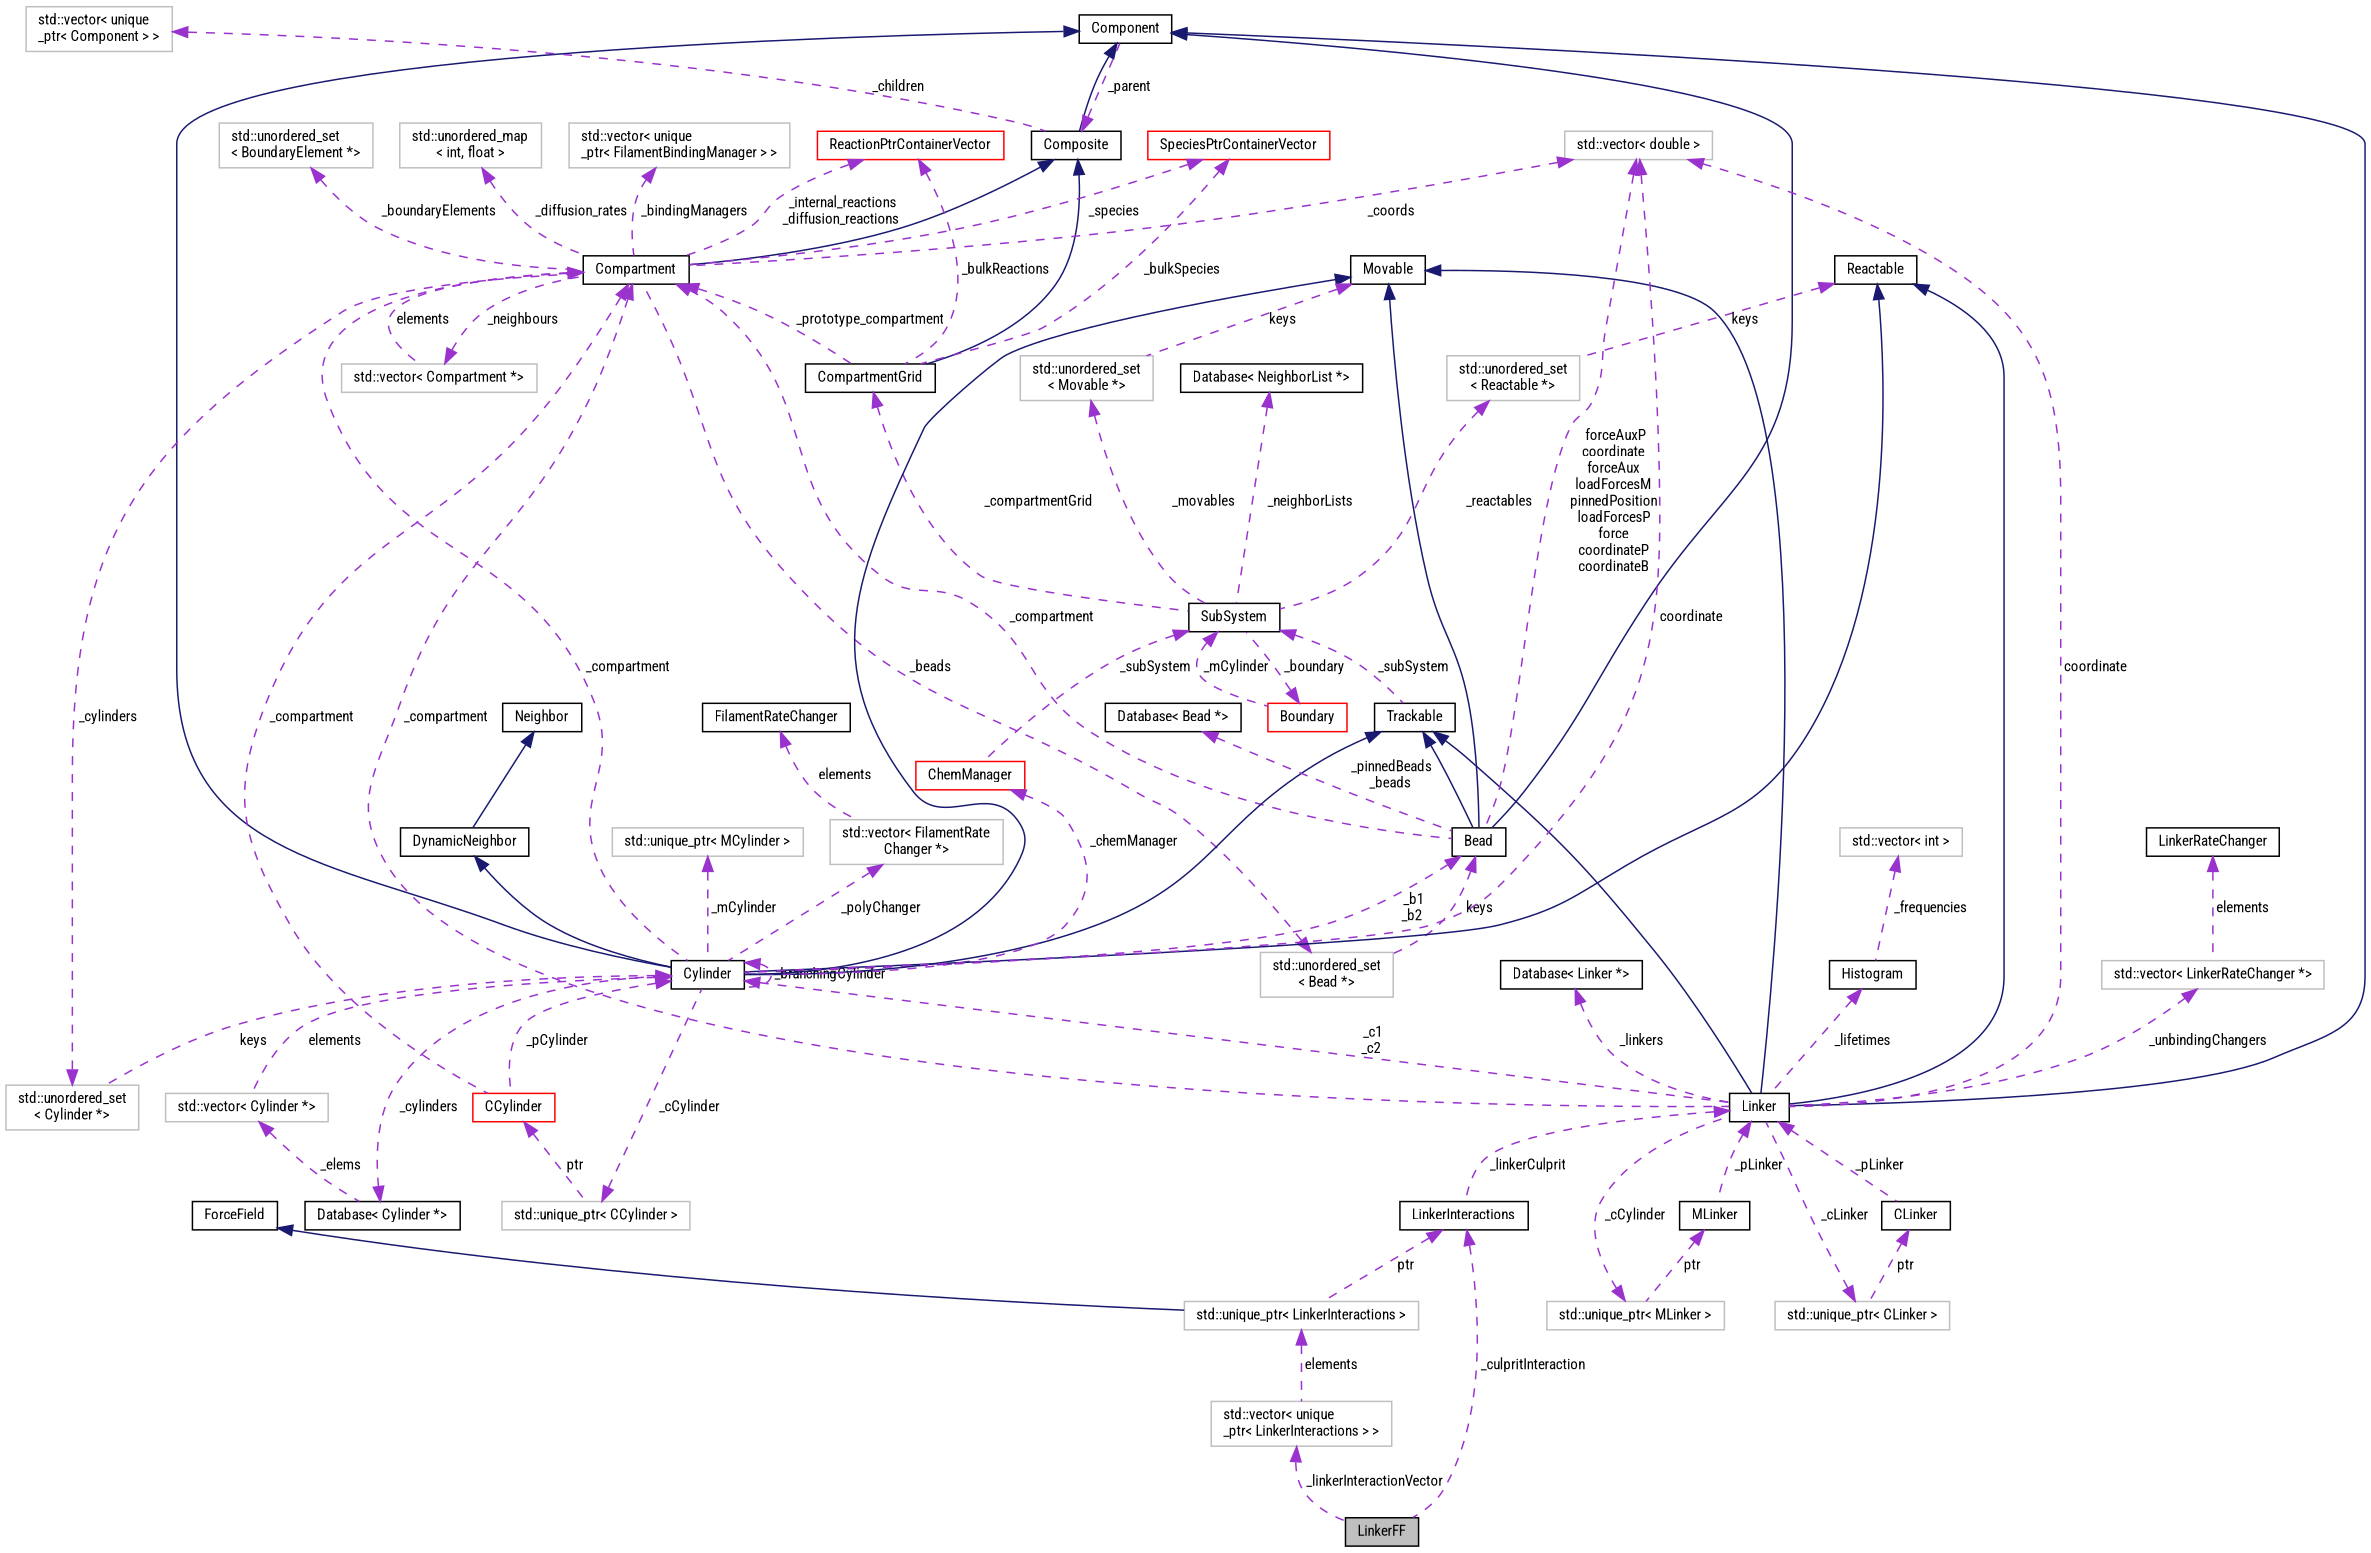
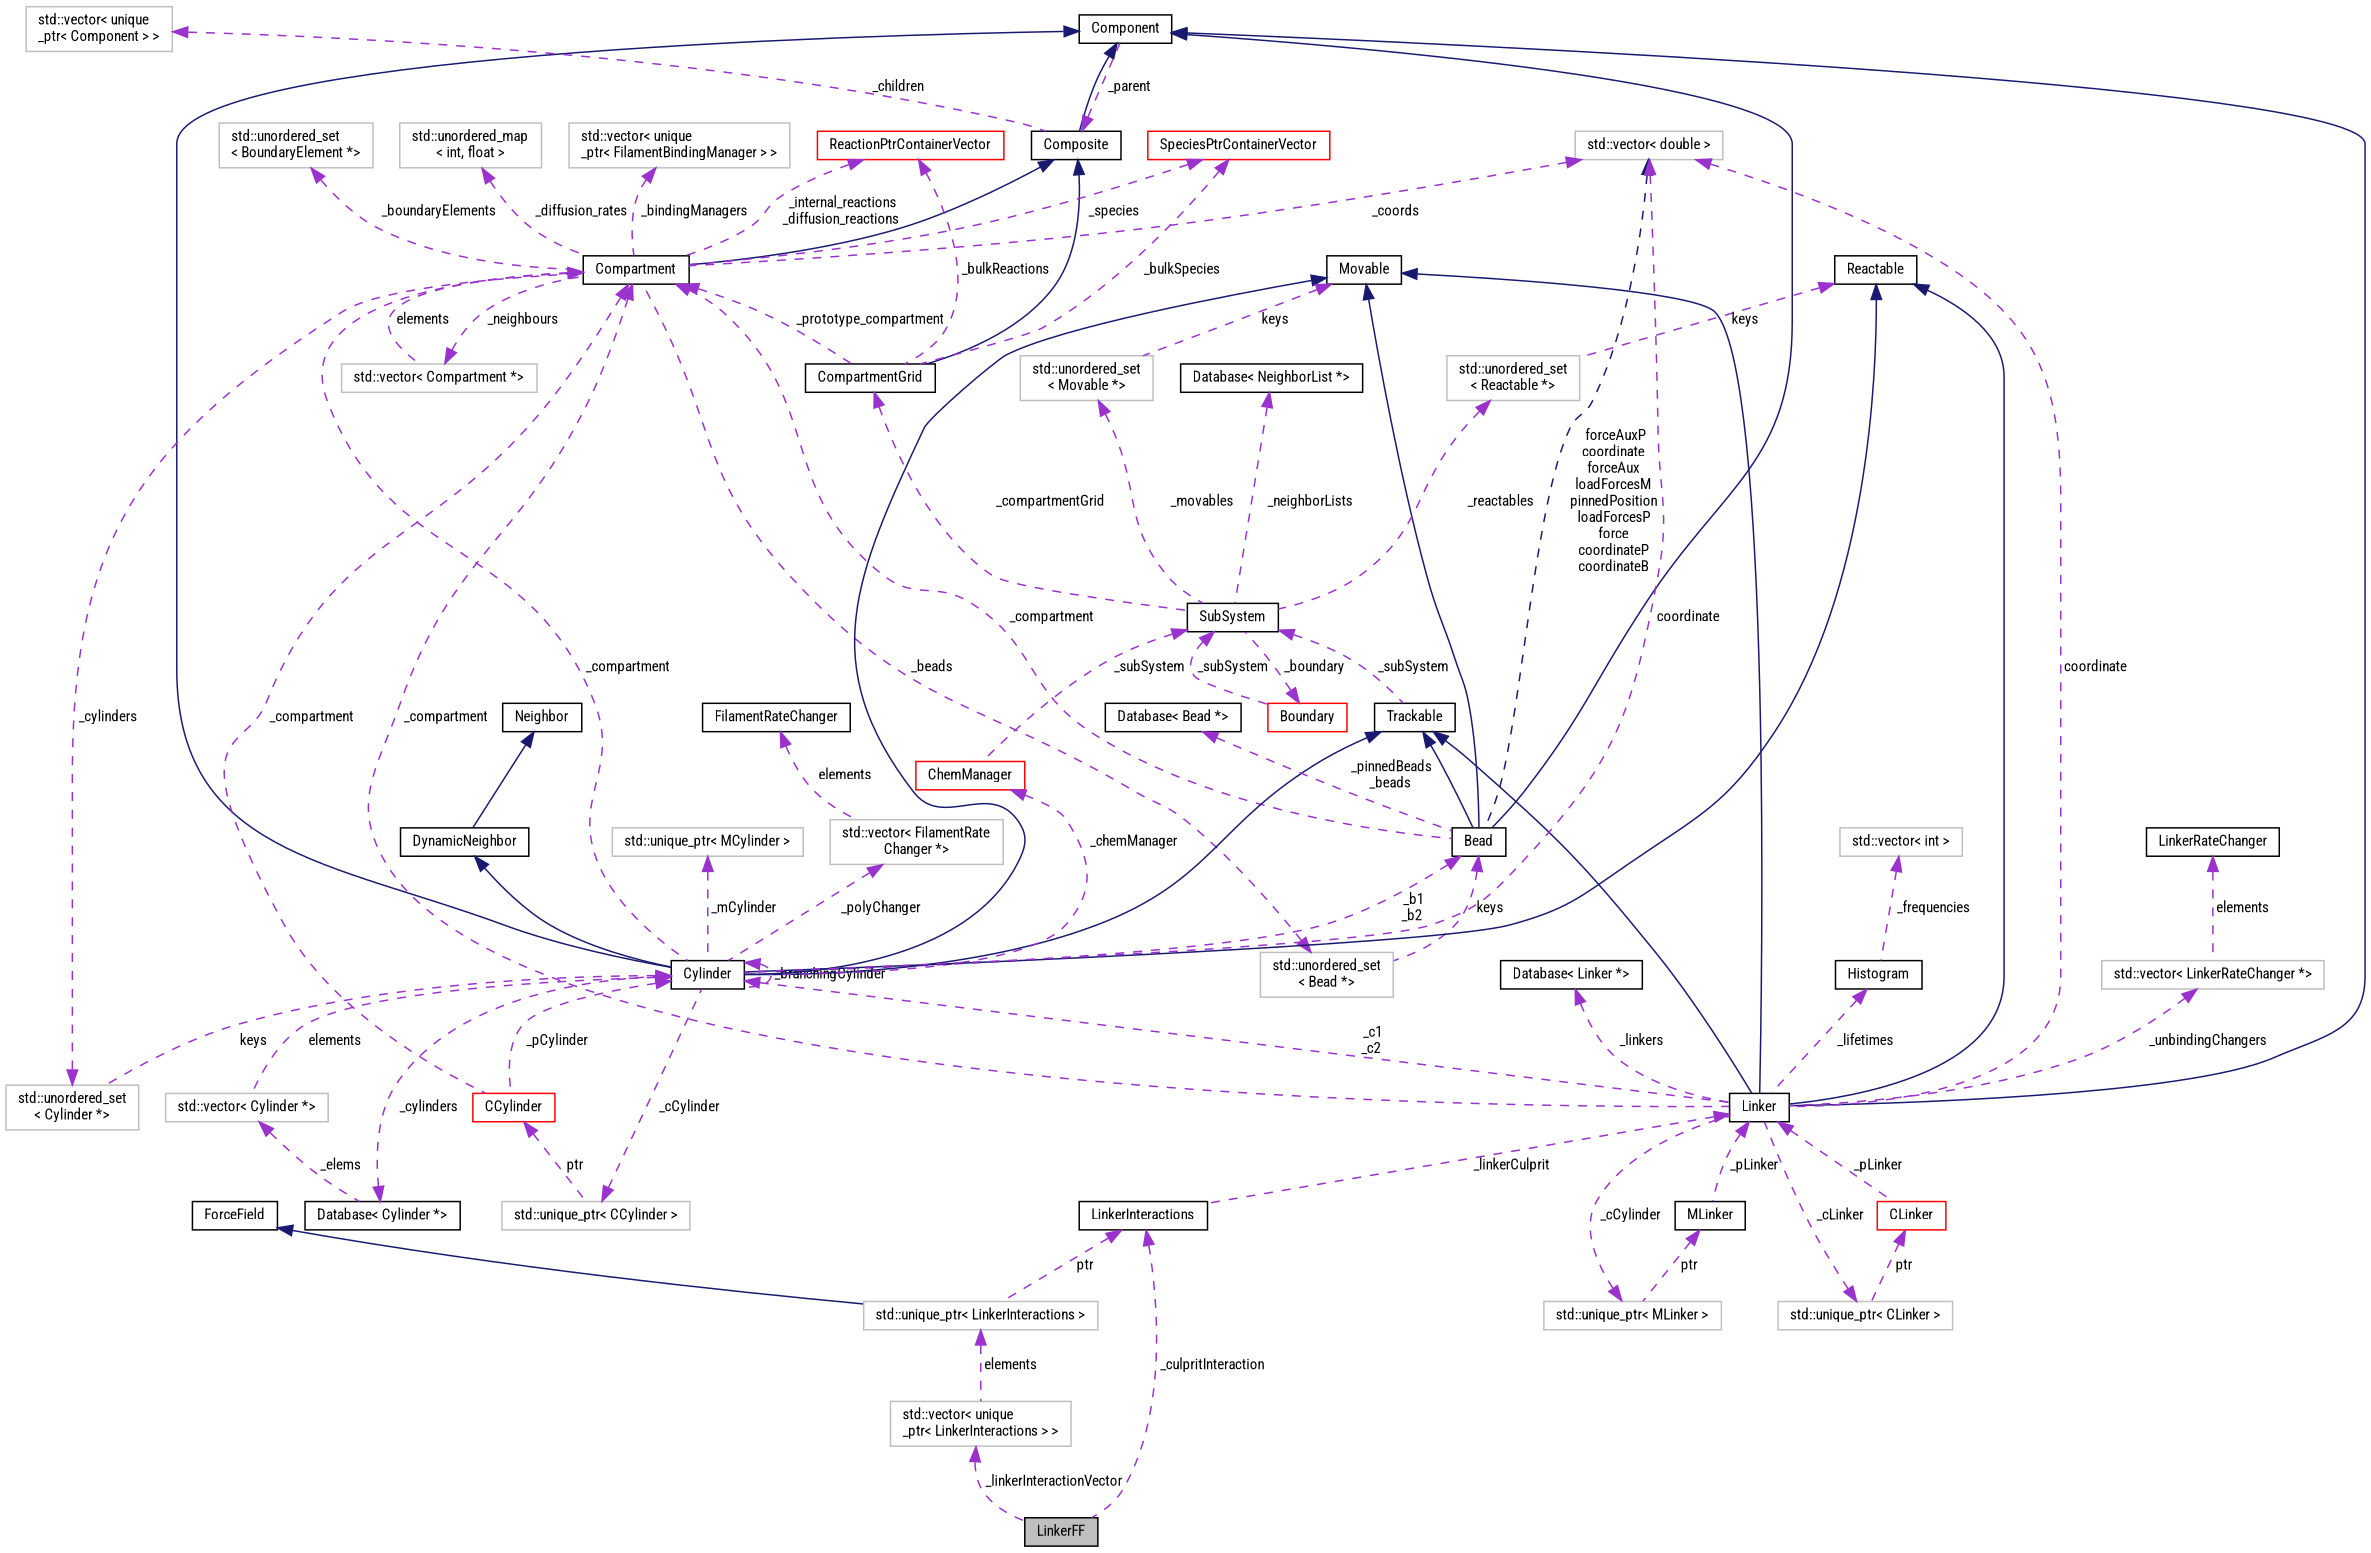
edge "Bead" -> "std::vector< double >": color darkorchid3 -> midnightblue
edge "Boundary" -> "SubSystem": label " _mCylinder" -> " _subSystem"
node "CLinker": color black -> red
